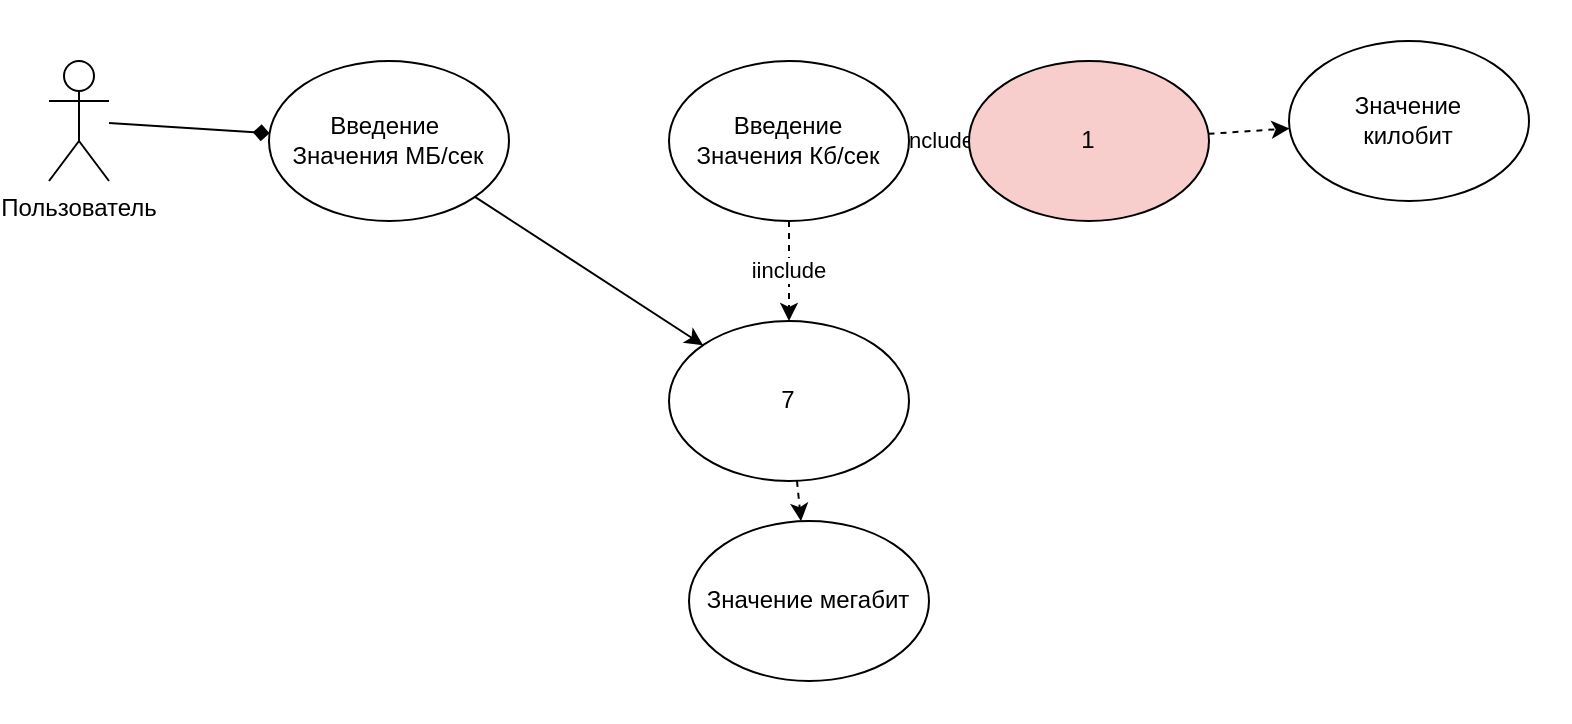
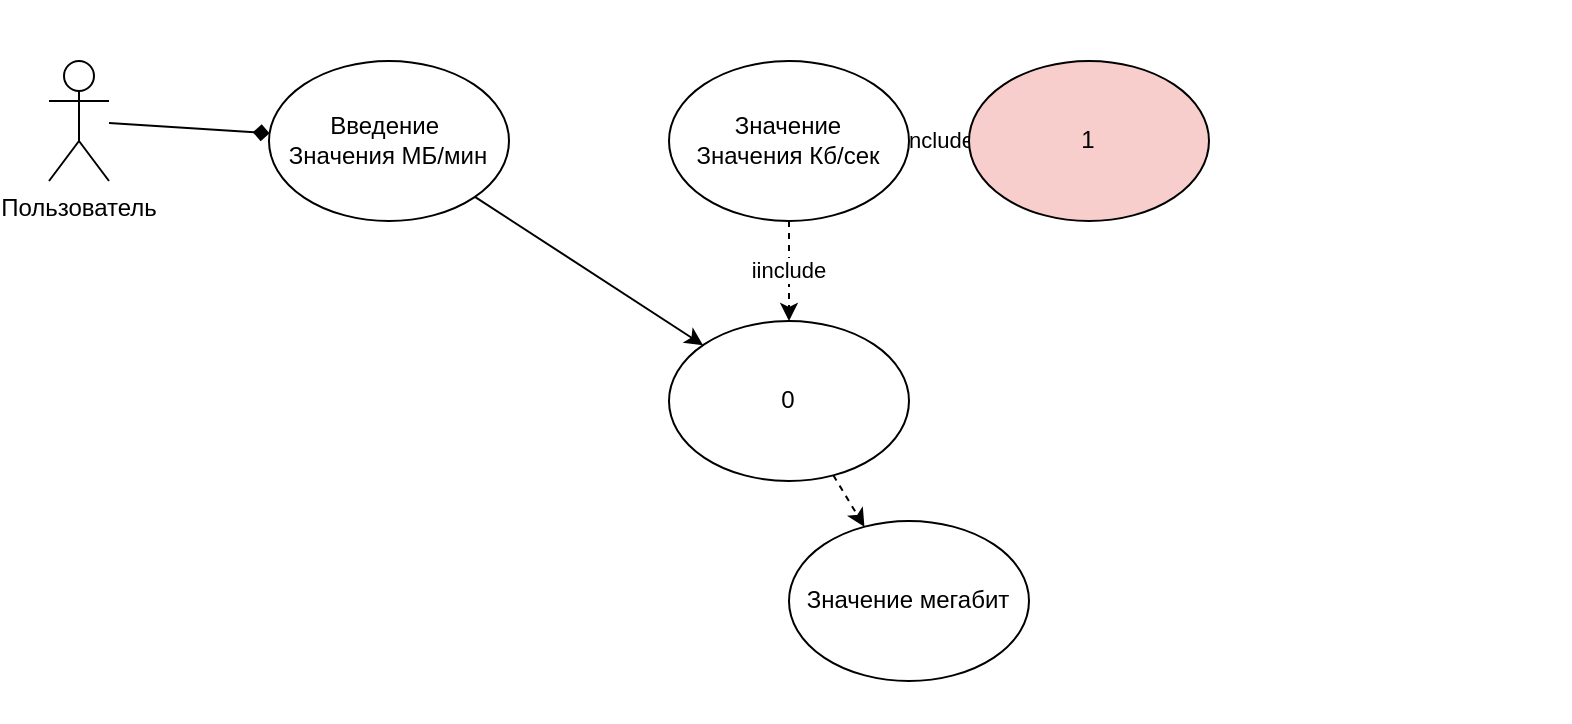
node "Значение килобит": removed
edge "1" -> "Значение килобит": removed
node "Введение Значения МБ/сек": label "Введение Значения МБ/сек" -> "Введение Значения МБ/мин"
node "Введение Значения Кб/сек": label "Введение Значения Кб/сек" -> "Значение Значения Кб/сек"
node "7": label "7" -> "0"
node "Значение мегабит": moved (809, 601) -> (909, 601)
